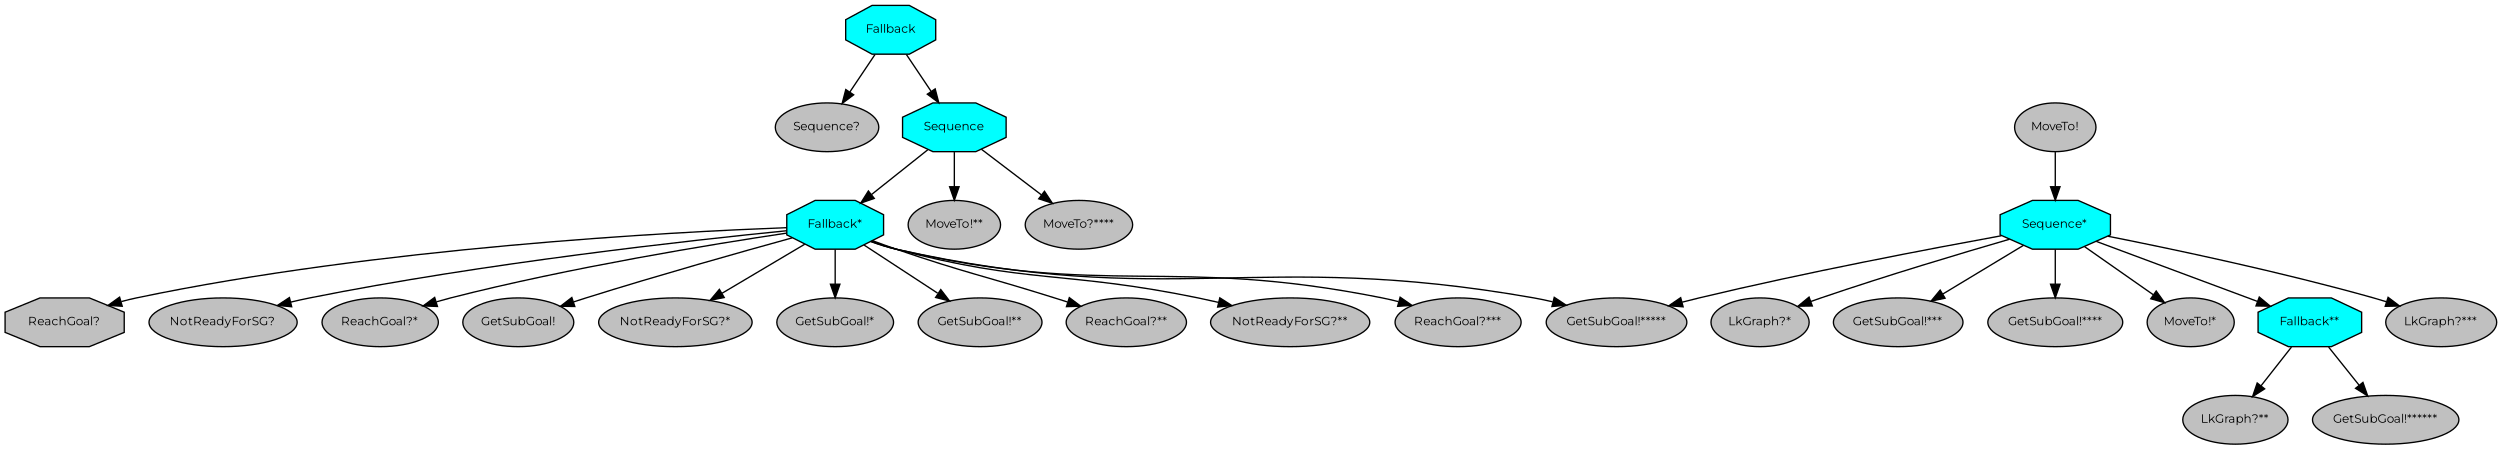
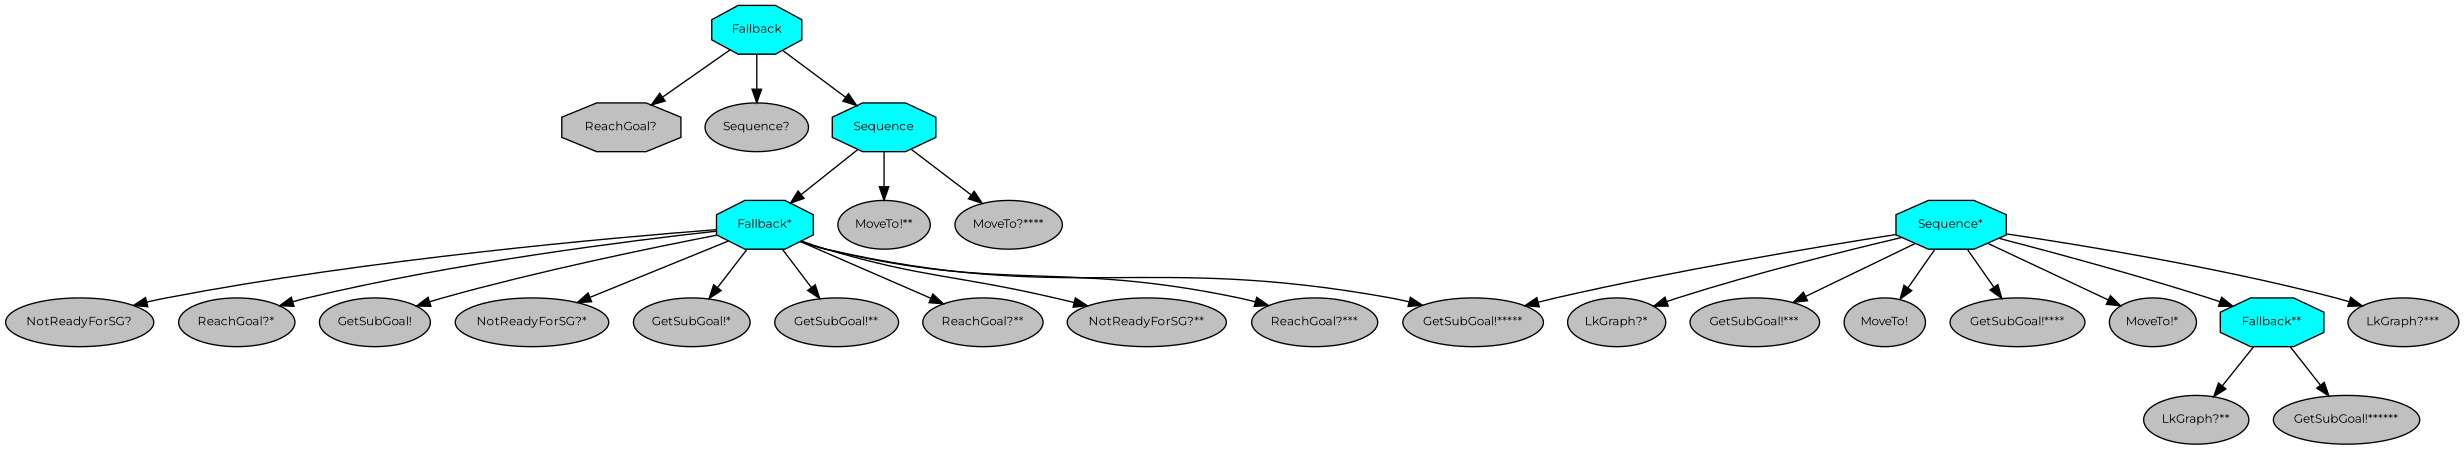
edge "MoveTo!" -> "Sequence*": reversed
edge "Fallback*" -> "ReachGoal?": now "Fallback" -> "ReachGoal?"
